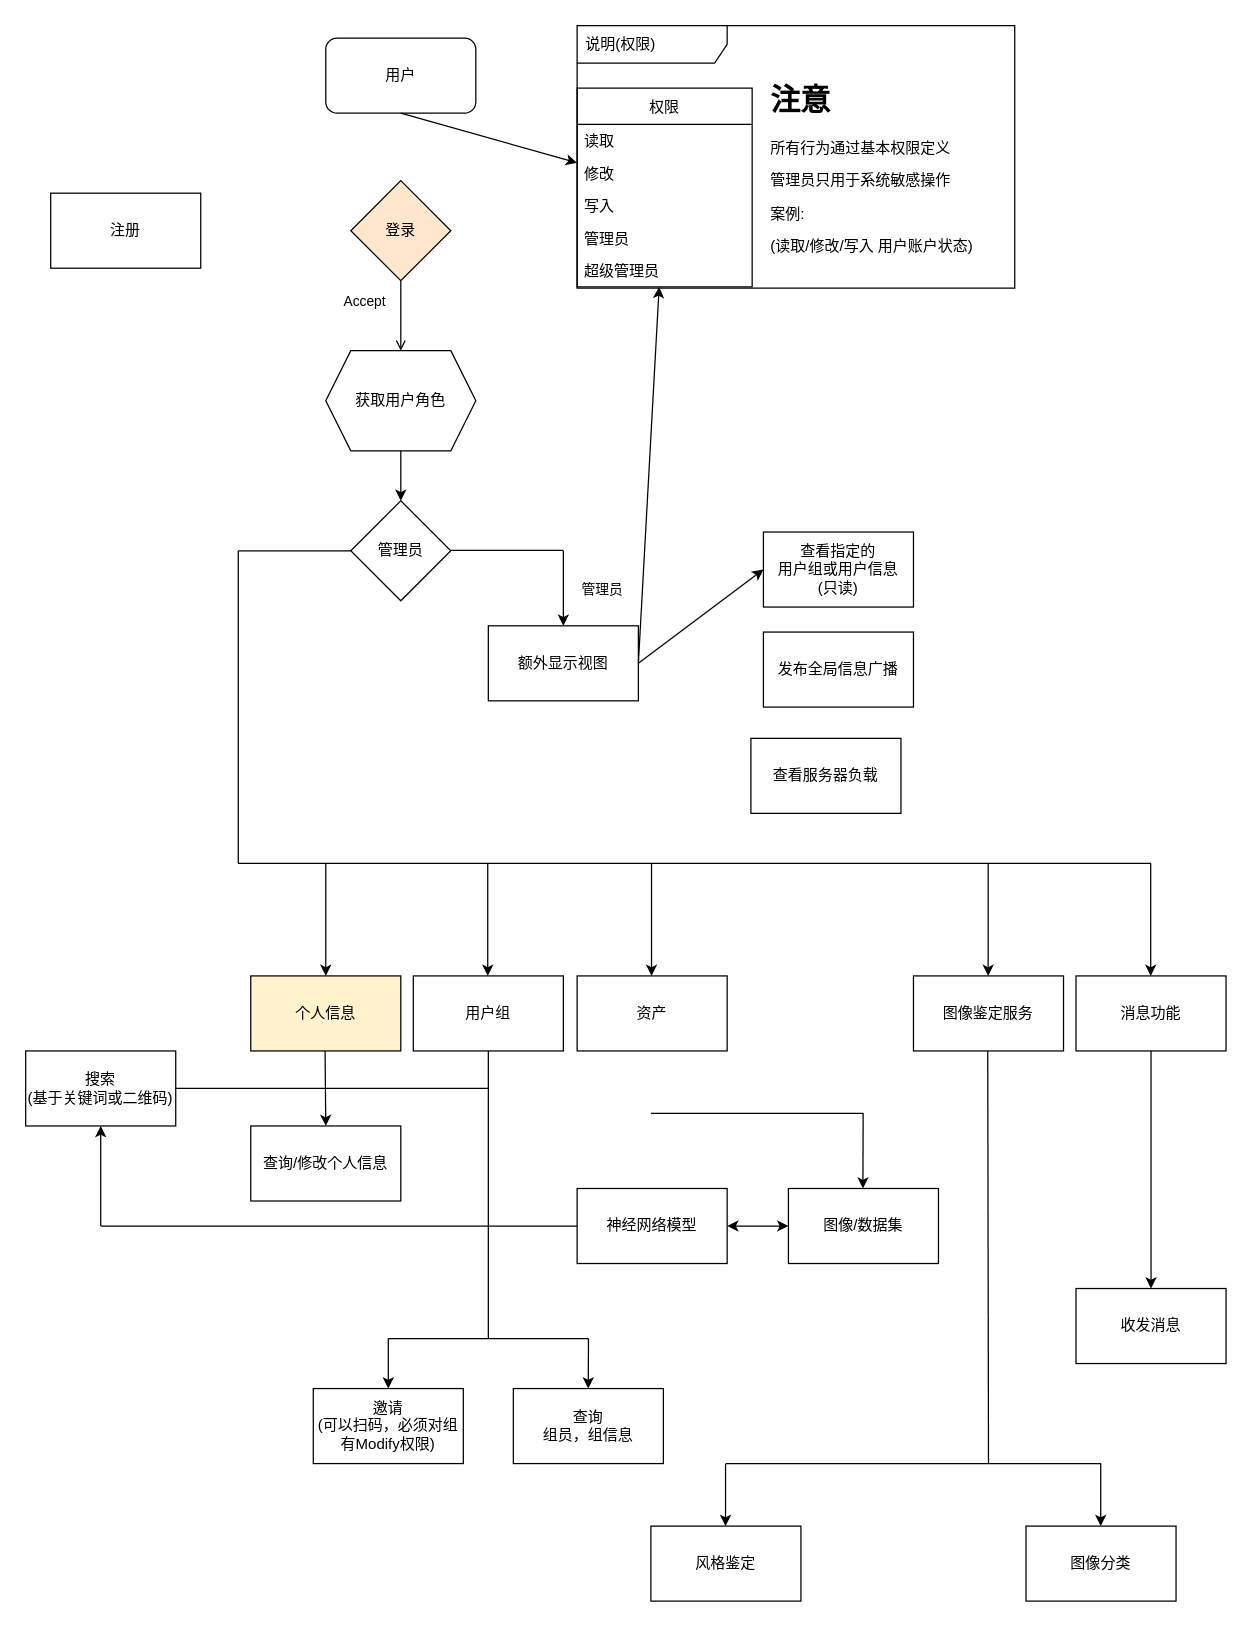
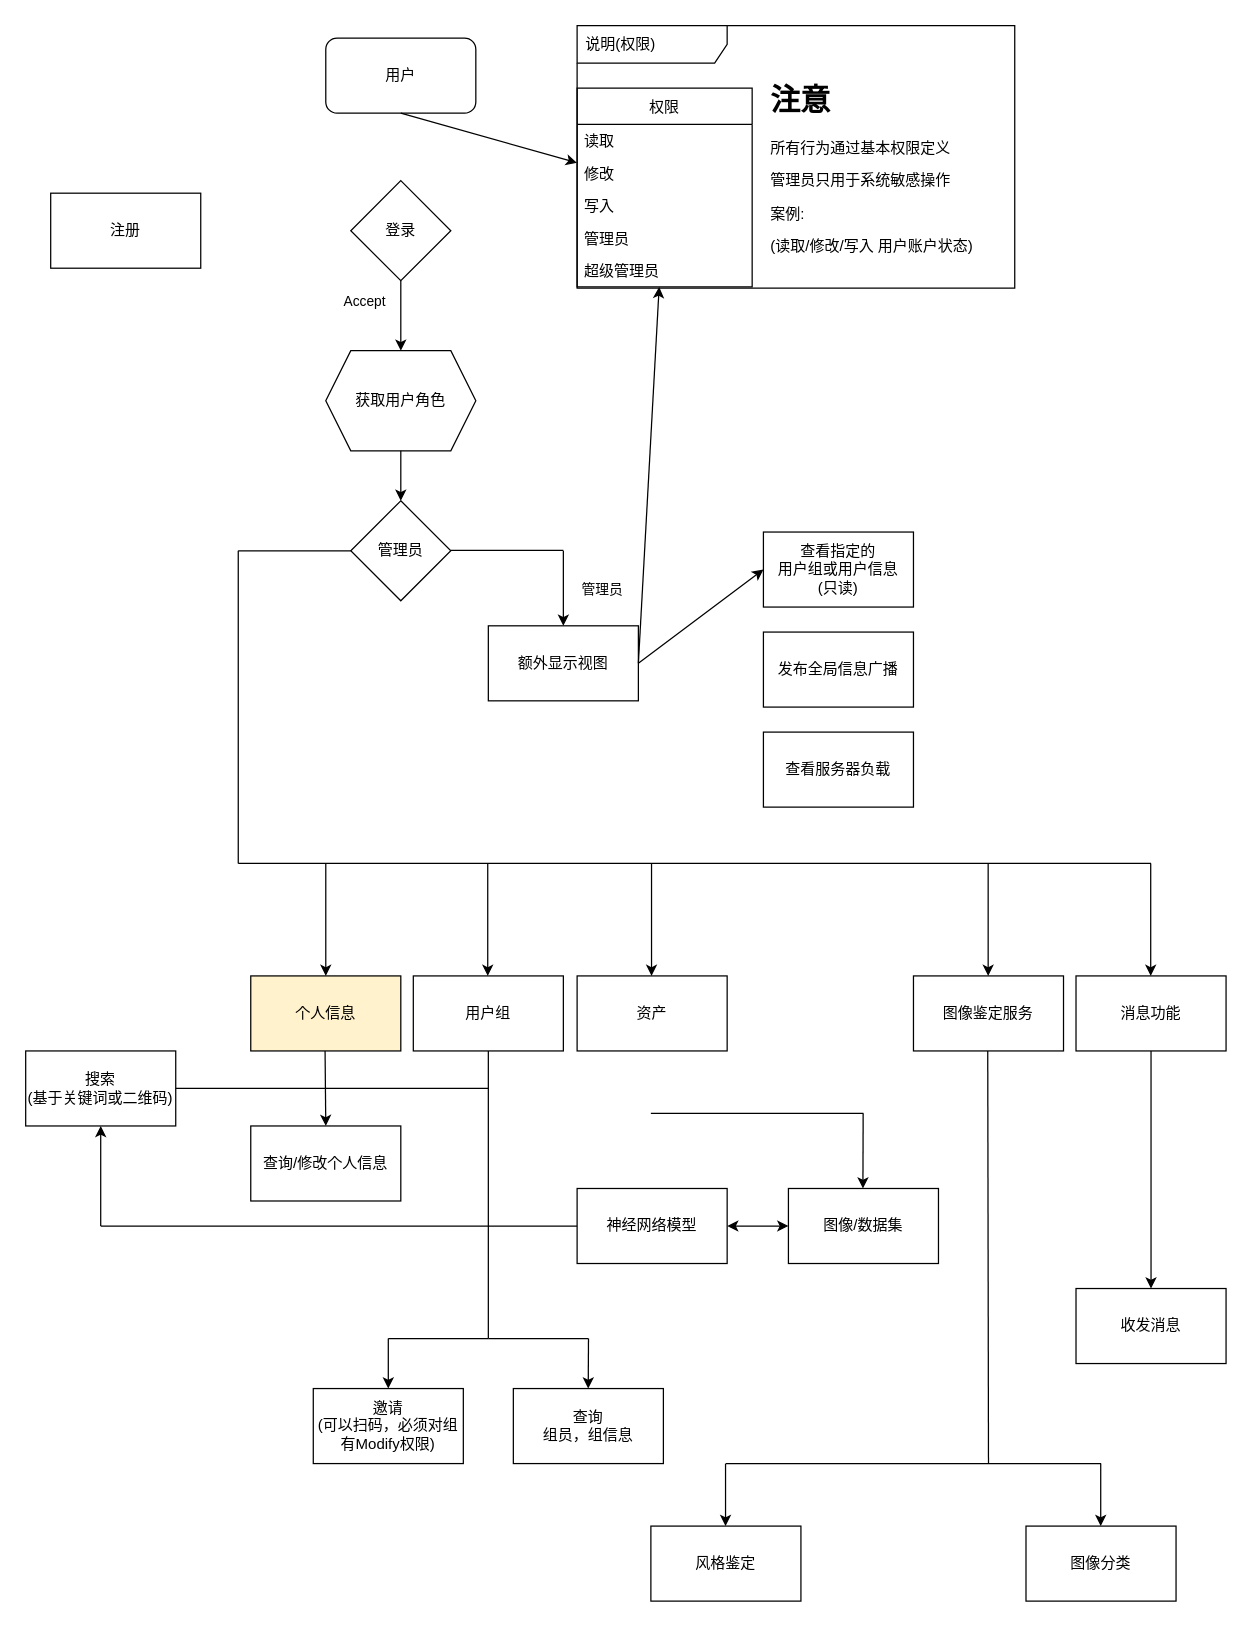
node "登录": fillcolor #ffe6cc -> #ffffff
edge "登录" -> "获取用户角色": arrowhead open -> classic
node "查看服务器负载": moved (826, 776) -> (838, 769)
